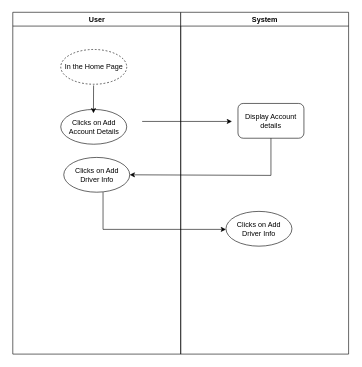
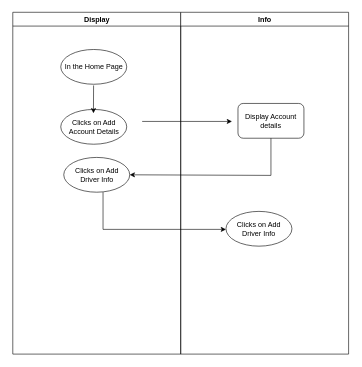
node "User": label "User" -> "Display"
node "System": label "System" -> "Info"
node "In the Home Page": style dashed -> solid
